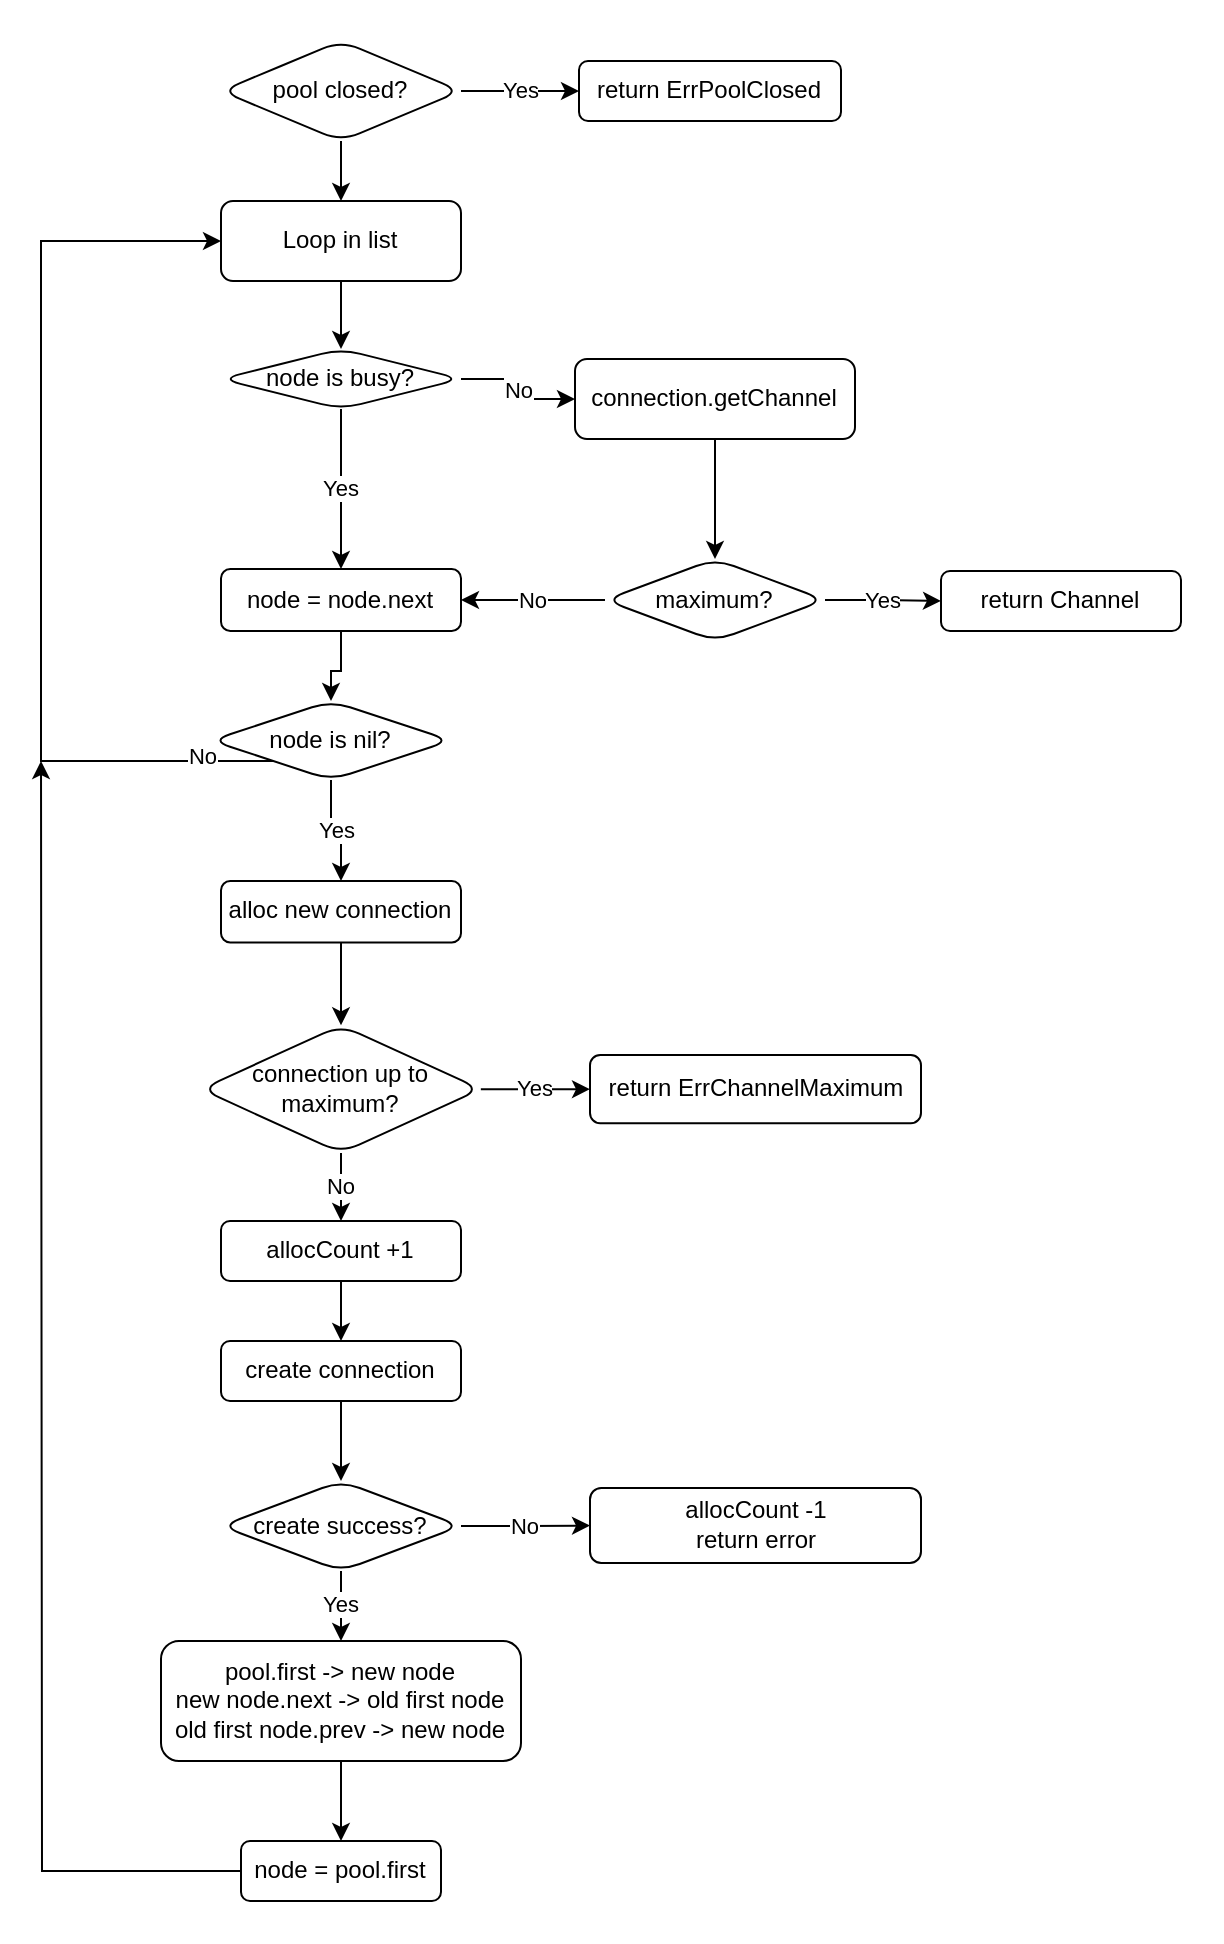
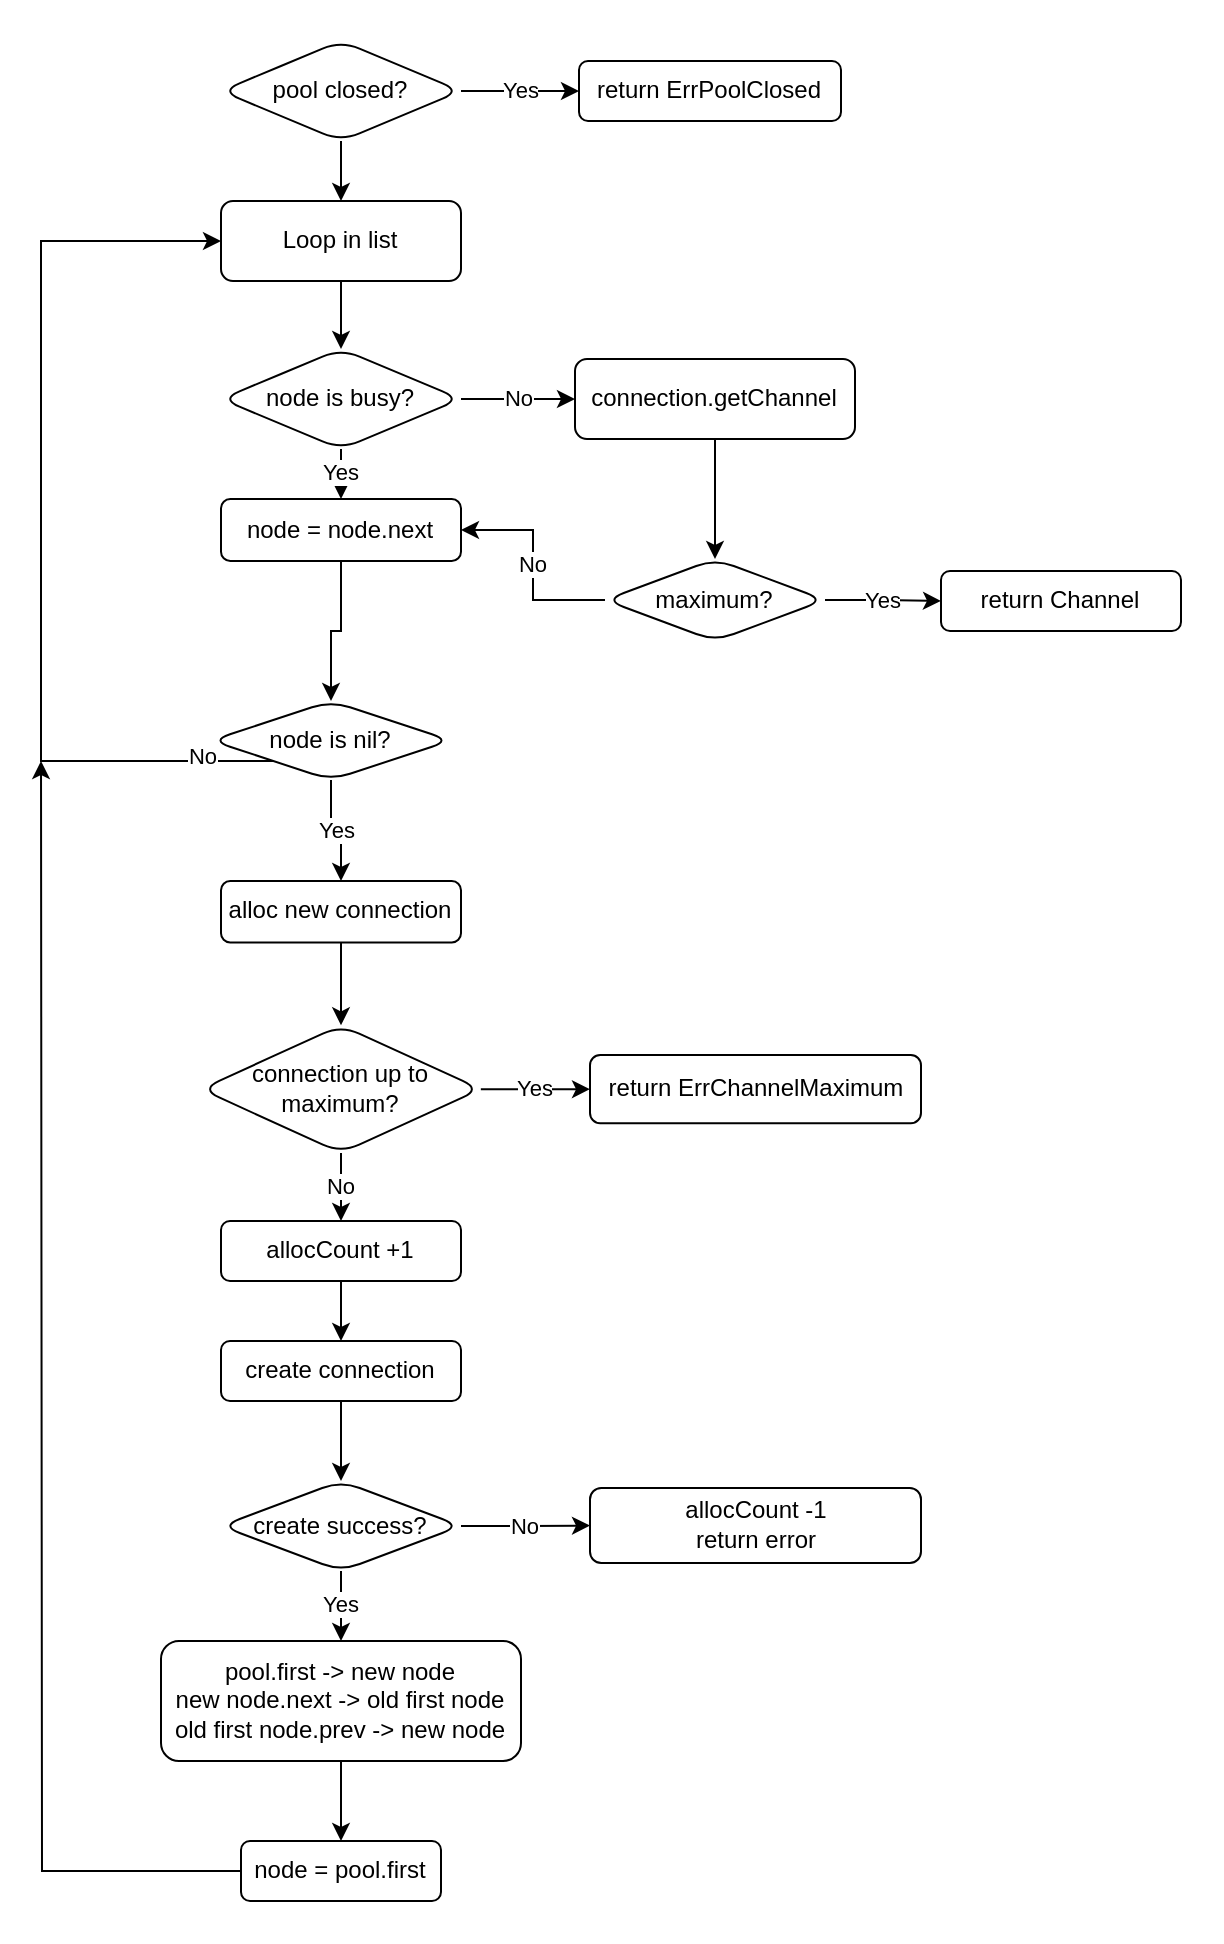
node "node is busy?": size 240x60 -> 240x100
node "node = node.next": moved (341, 600) -> (341, 530)
